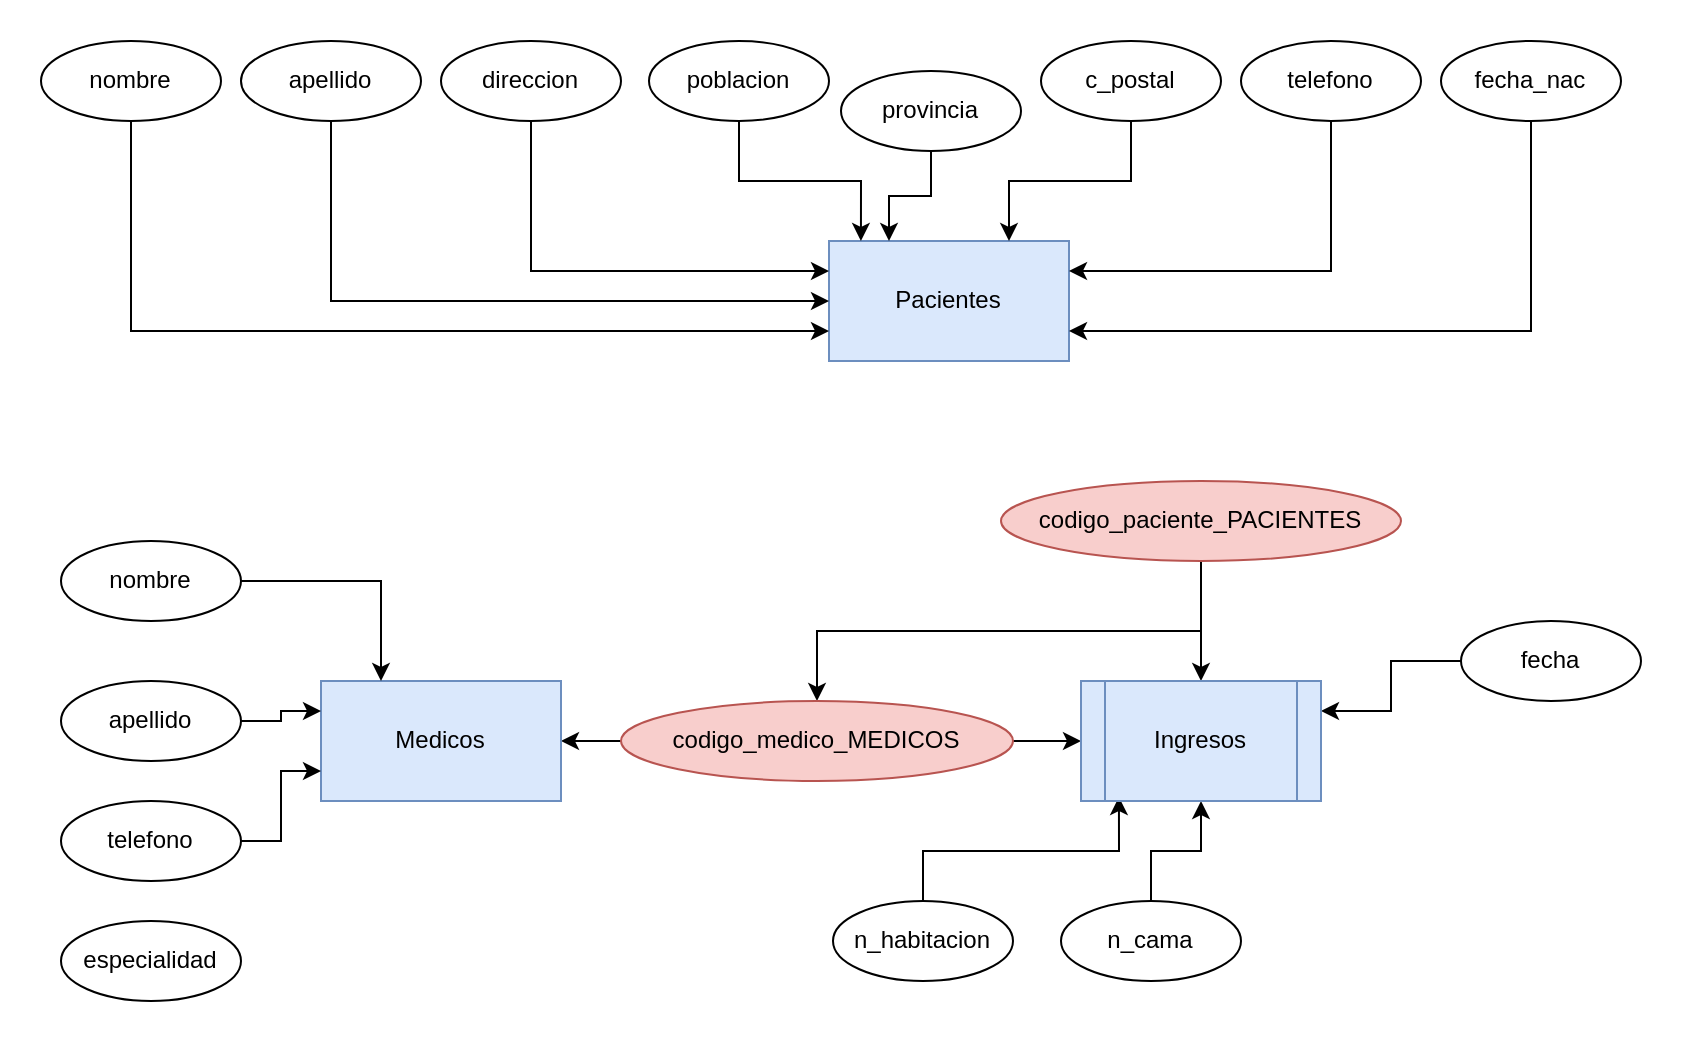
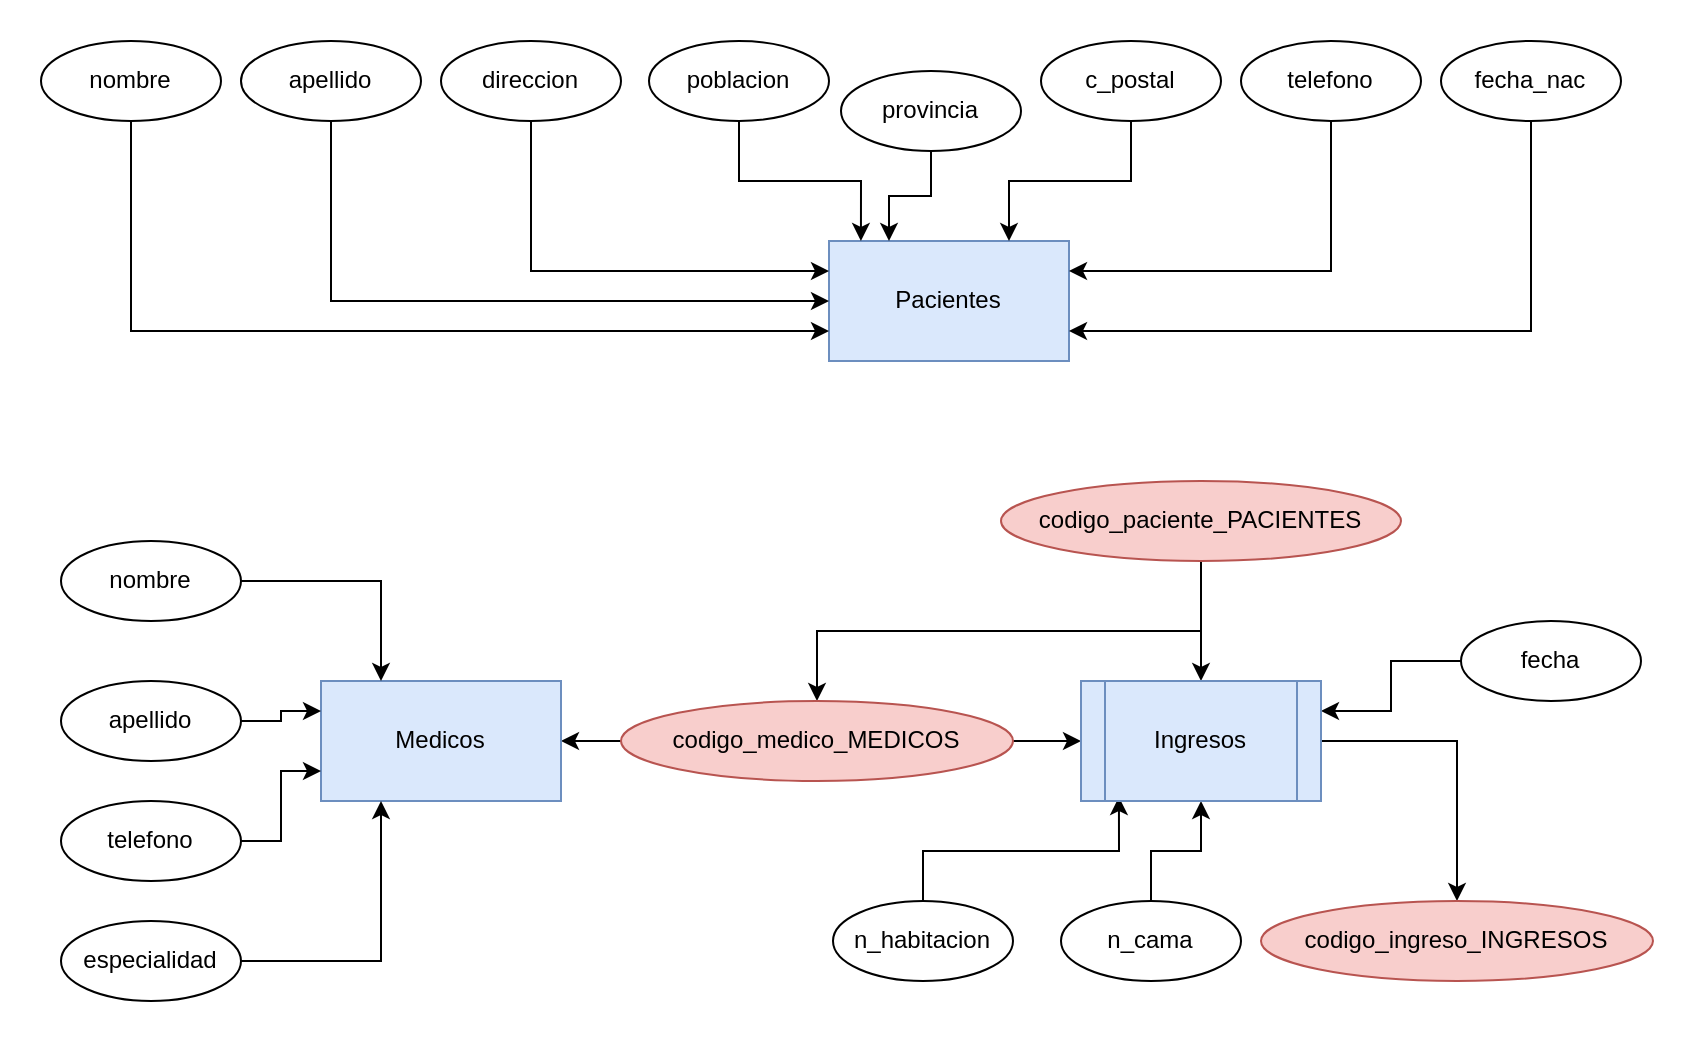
edge "Ingresos" -> "codigo_ingreso_INGRESOS": added
node "codigo_ingreso_INGRESOS": added
edge "especialidad" -> "Medicos": added
